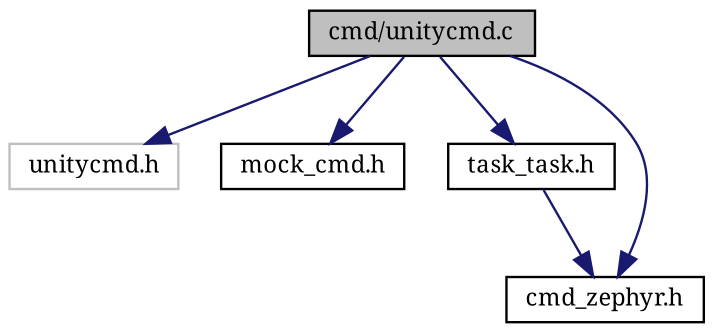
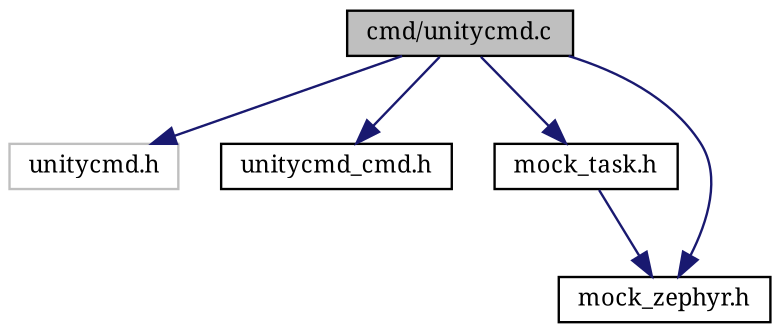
node "mock_cmd.h": label "mock_cmd.h" -> "unitycmd_cmd.h"
node "task_task.h": label "task_task.h" -> "mock_task.h"
node "cmd_zephyr.h": label "cmd_zephyr.h" -> "mock_zephyr.h"
